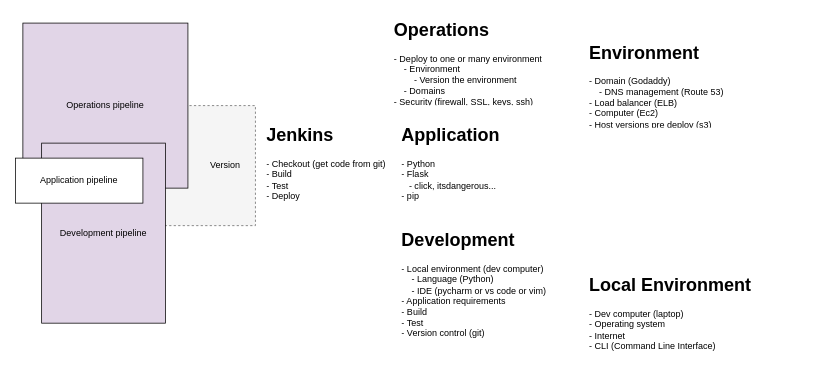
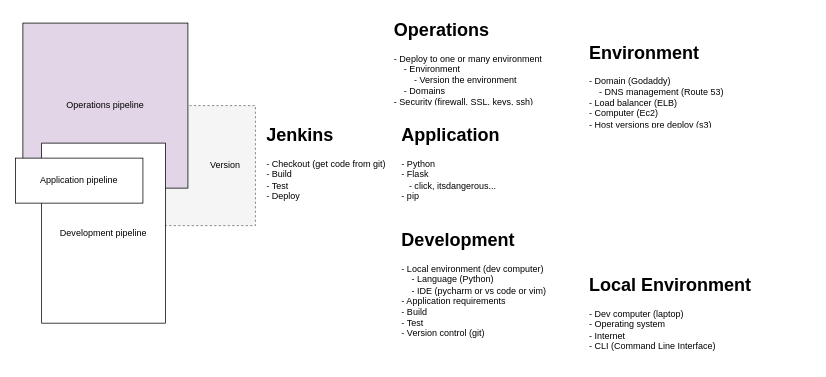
node "Development pipeline": fillcolor #e1d5e7 -> #ffffff
